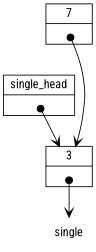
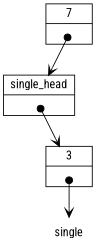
edge "7" -- "3": now "7" -- "single_head"
